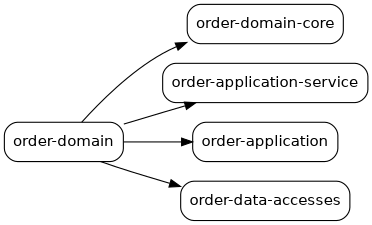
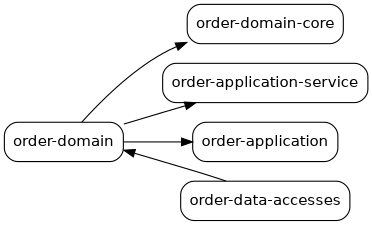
edge "order-domain" -> "order-data-accesses": reversed
